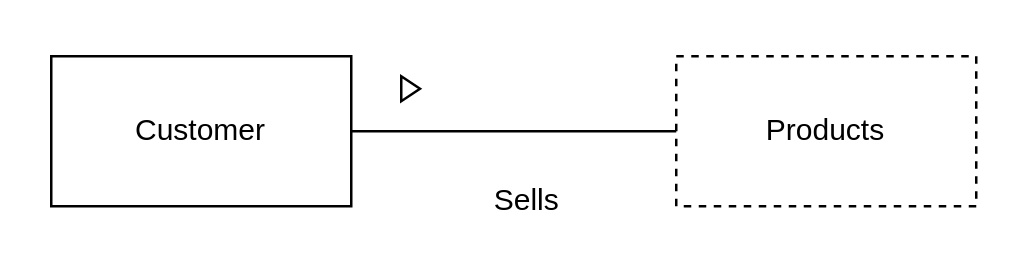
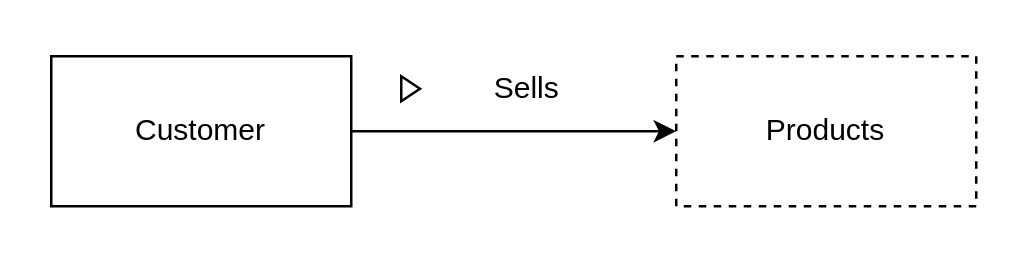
edge "Customer" -- "Products": arrowhead none -> classic
node "Sells": moved (526, 201) -> (526, 89)
